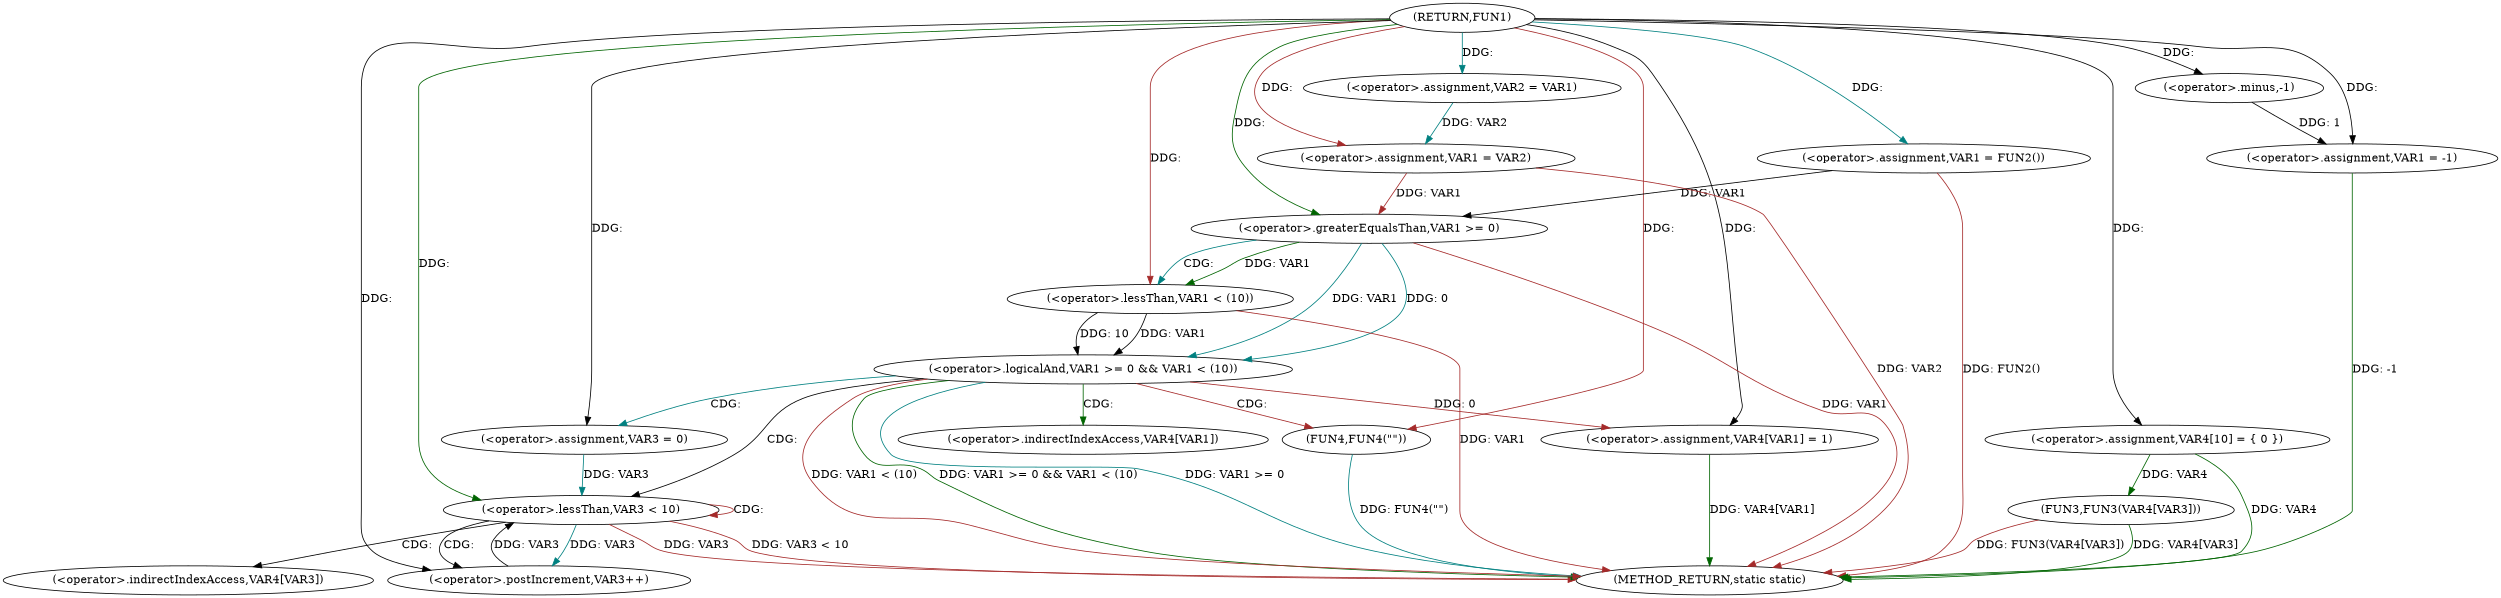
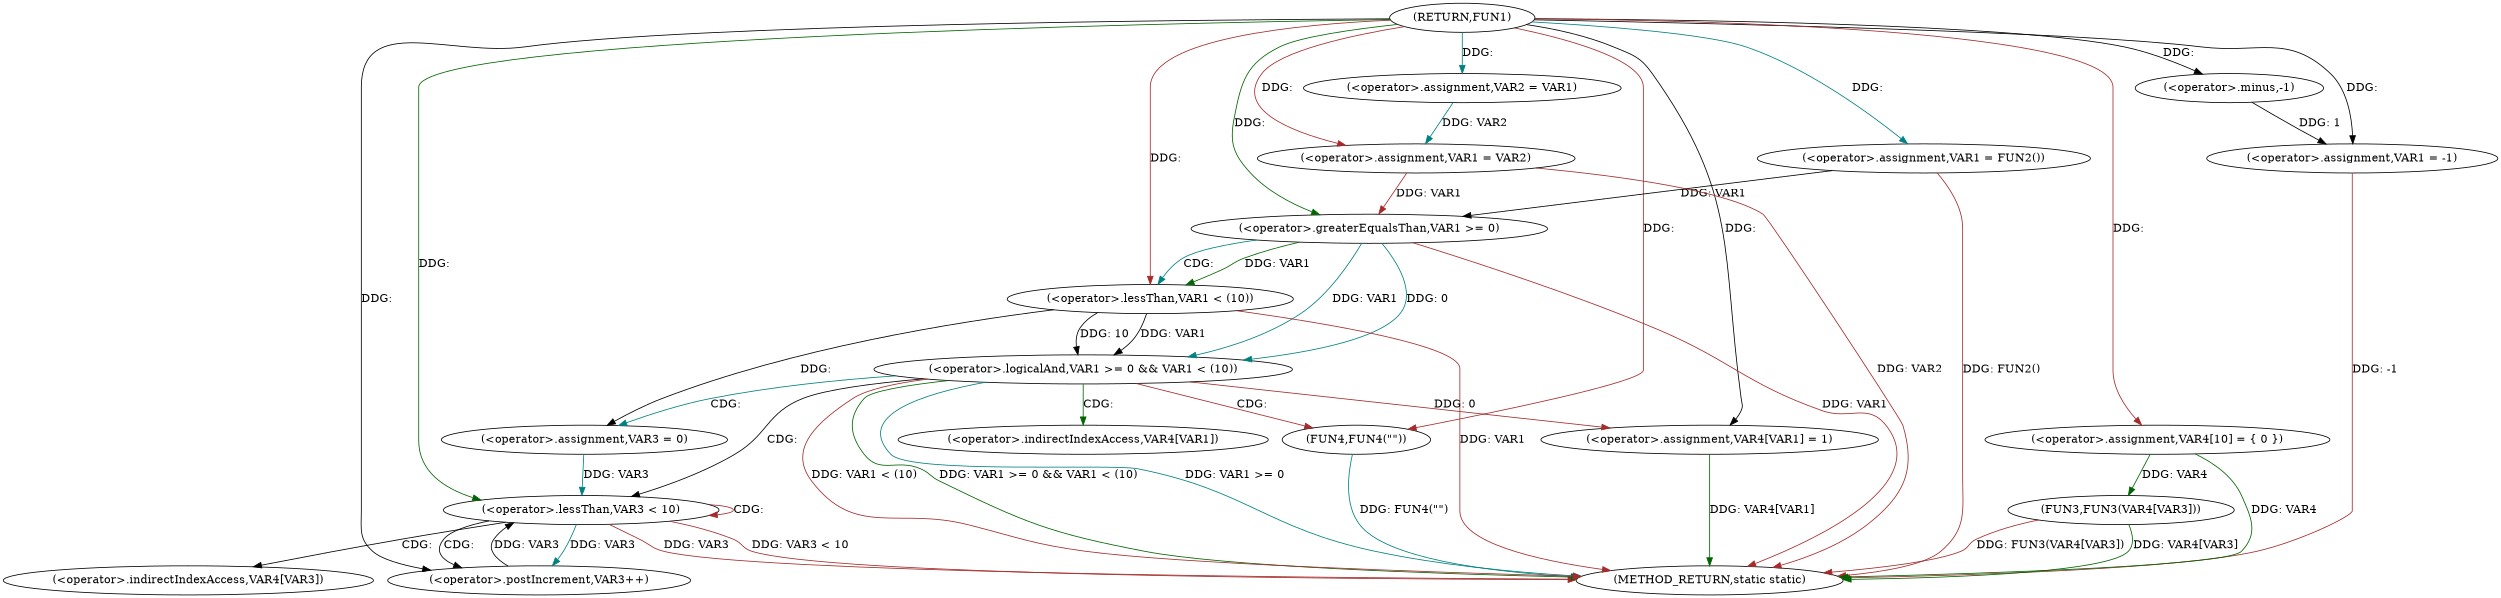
edge "(RETURN,FUN1)" -> "(<operator>.assignment,VAR4[10] = { 0 })": color black -> brown
edge "(RETURN,FUN1)" -> "(<operator>.assignment,VAR3 = 0)": now "(<operator>.lessThan,VAR1 < (10))" -> "(<operator>.assignment,VAR3 = 0)"
edge "(<operator>.assignment,VAR1 = -1)" -> "(METHOD_RETURN,static static)": color darkgreen -> brown
